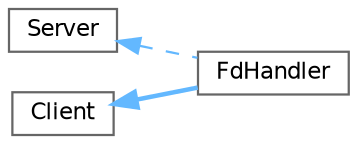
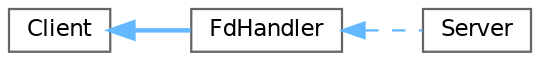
edge "FdHandler" -> "Server": reversed
